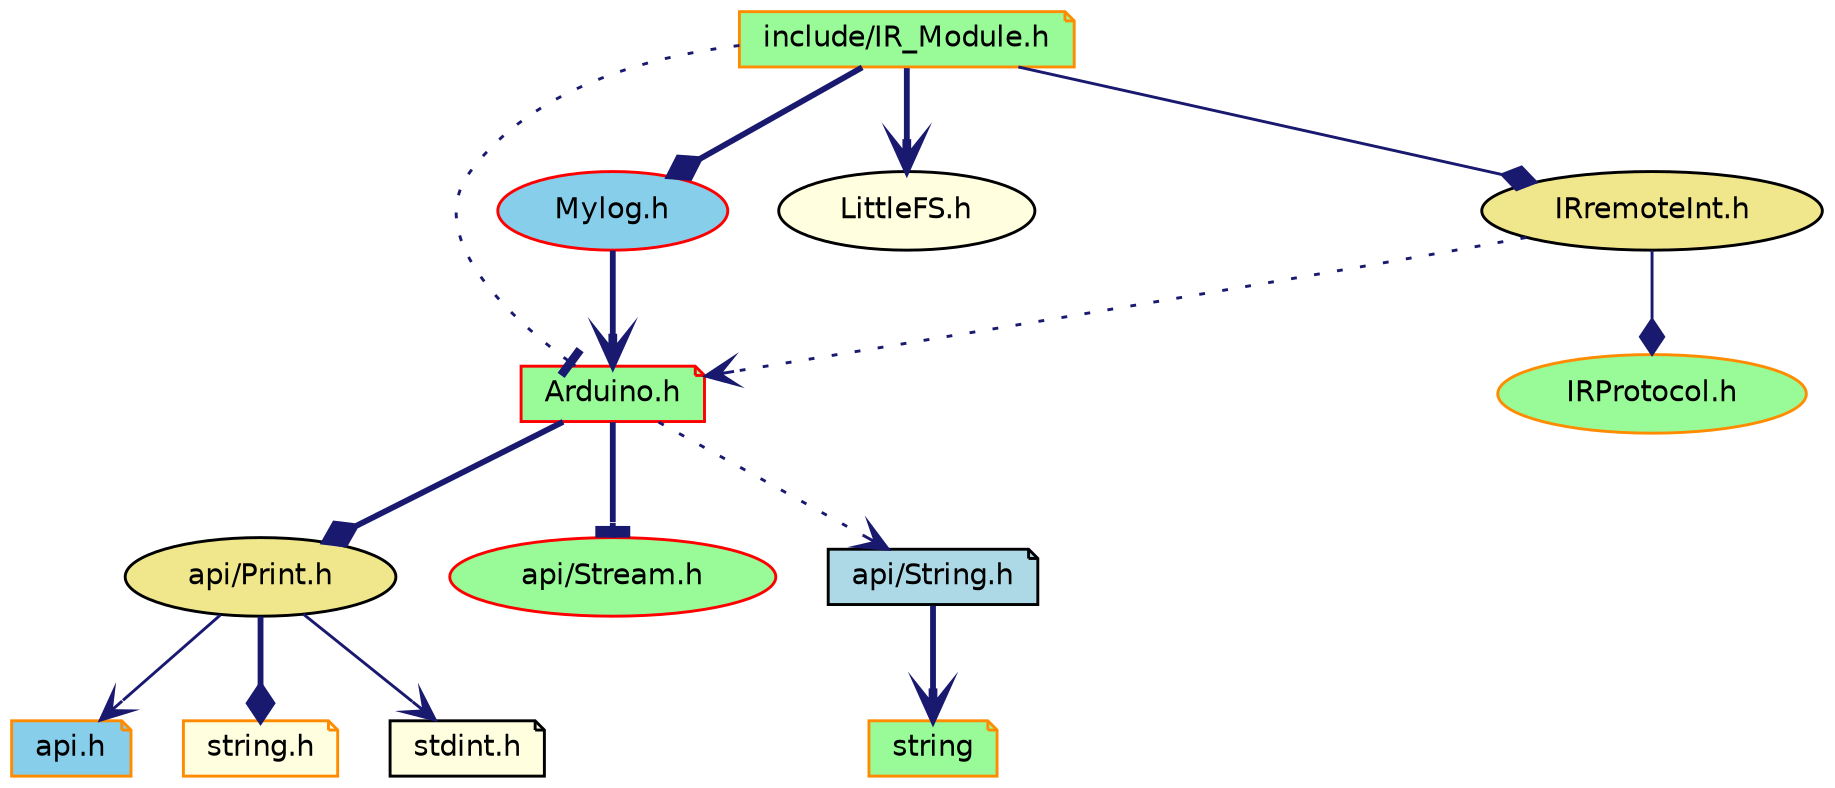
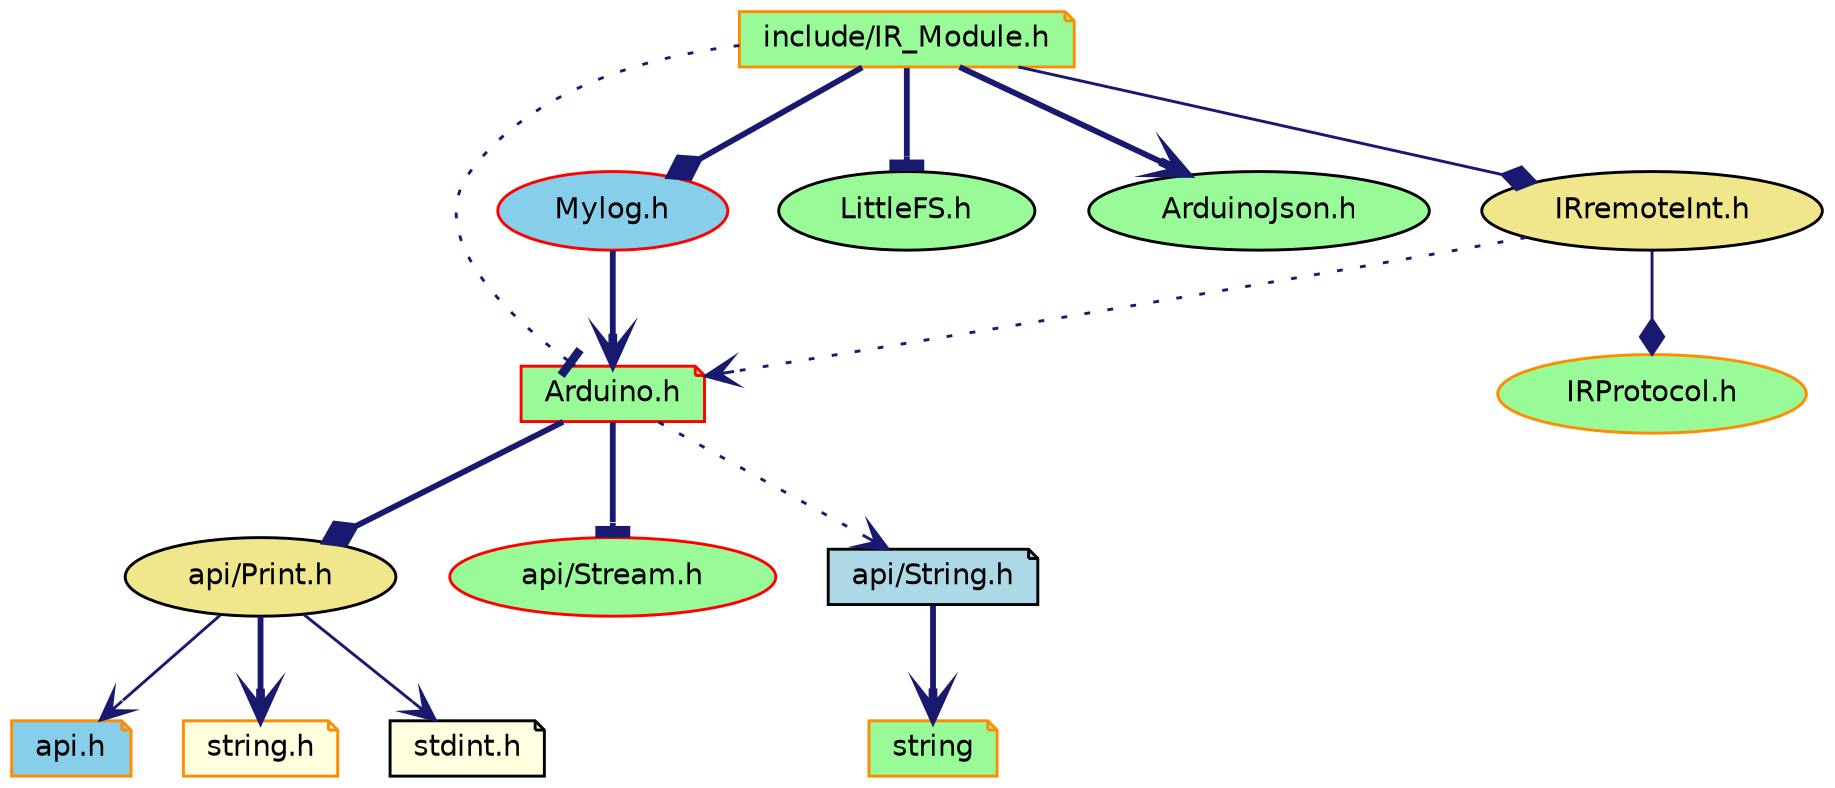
edge "include/IR_Module.h" -> "LittleFS.h": arrowhead vee -> tee
node "LittleFS.h": fillcolor lightyellow -> palegreen
node "ArduinoJson.h": added
edge "api/Print.h" -> "string.h": arrowhead diamond -> vee
